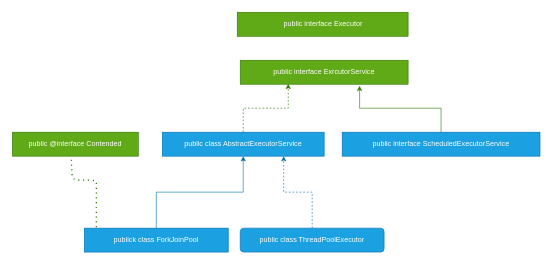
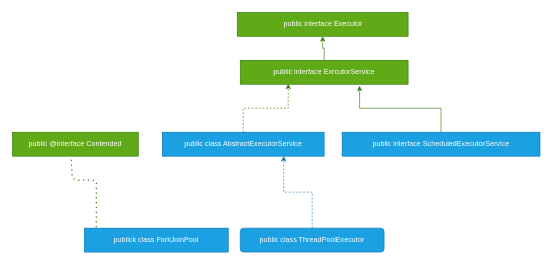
edge "public interface ExrcutorService" -> "public interface Executor": added
edge "publick class ForkJoinPool" -> "public class AbstractExecutorService": removed
